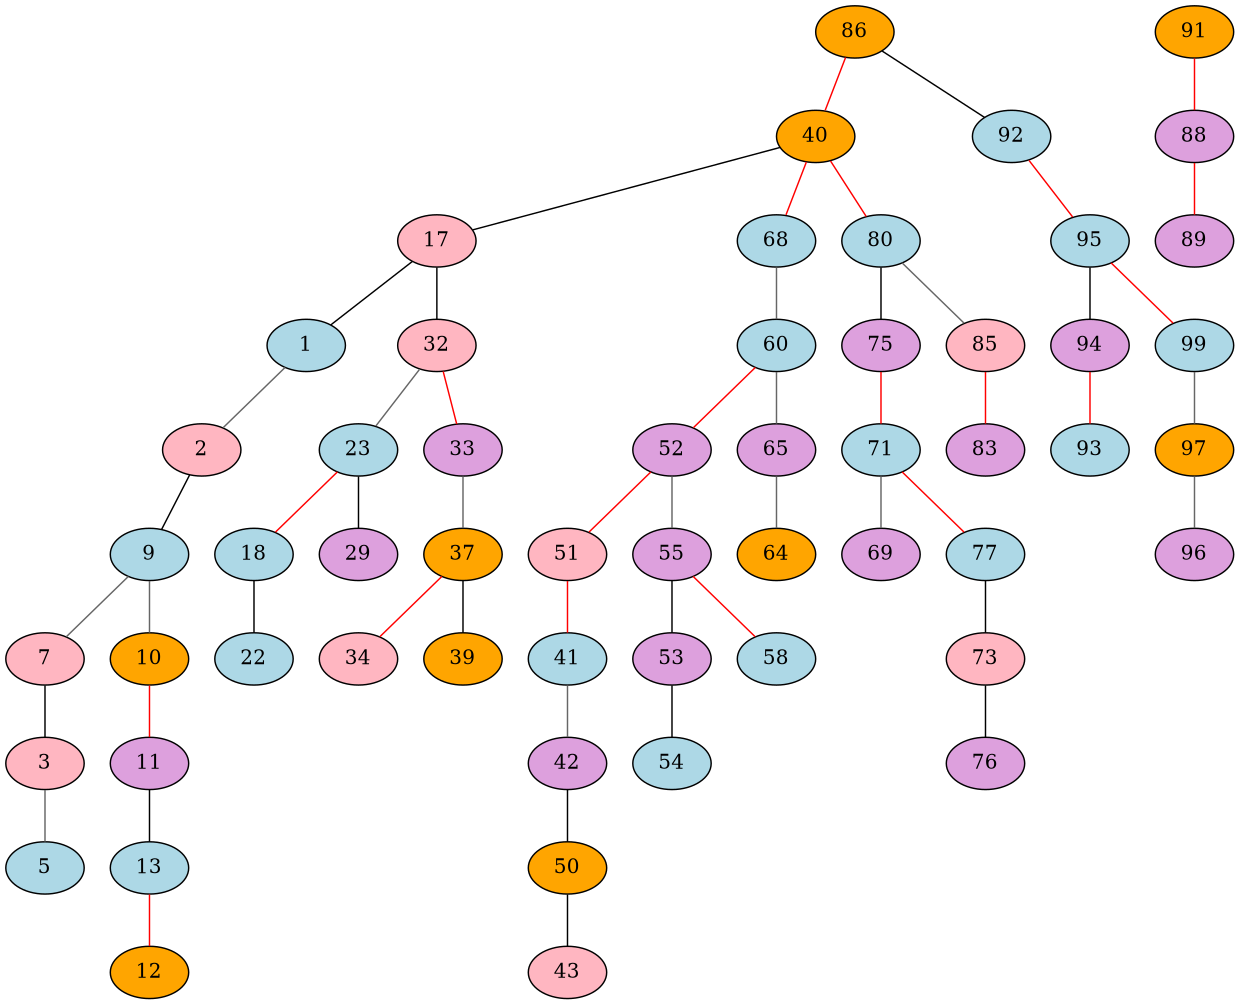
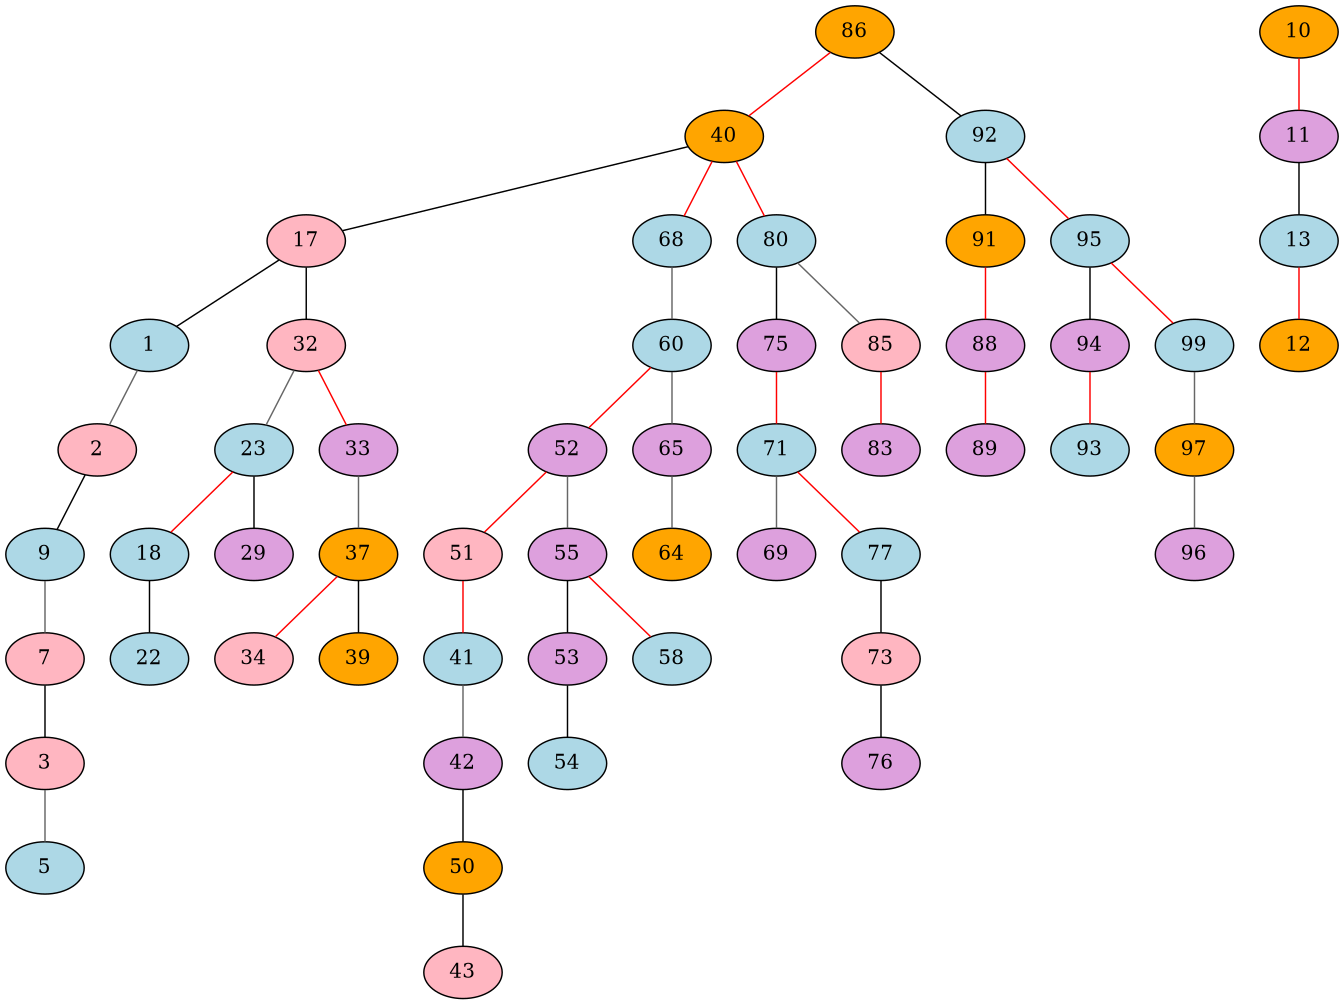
edge "92" -- "91": added
edge "9" -- "10": removed
